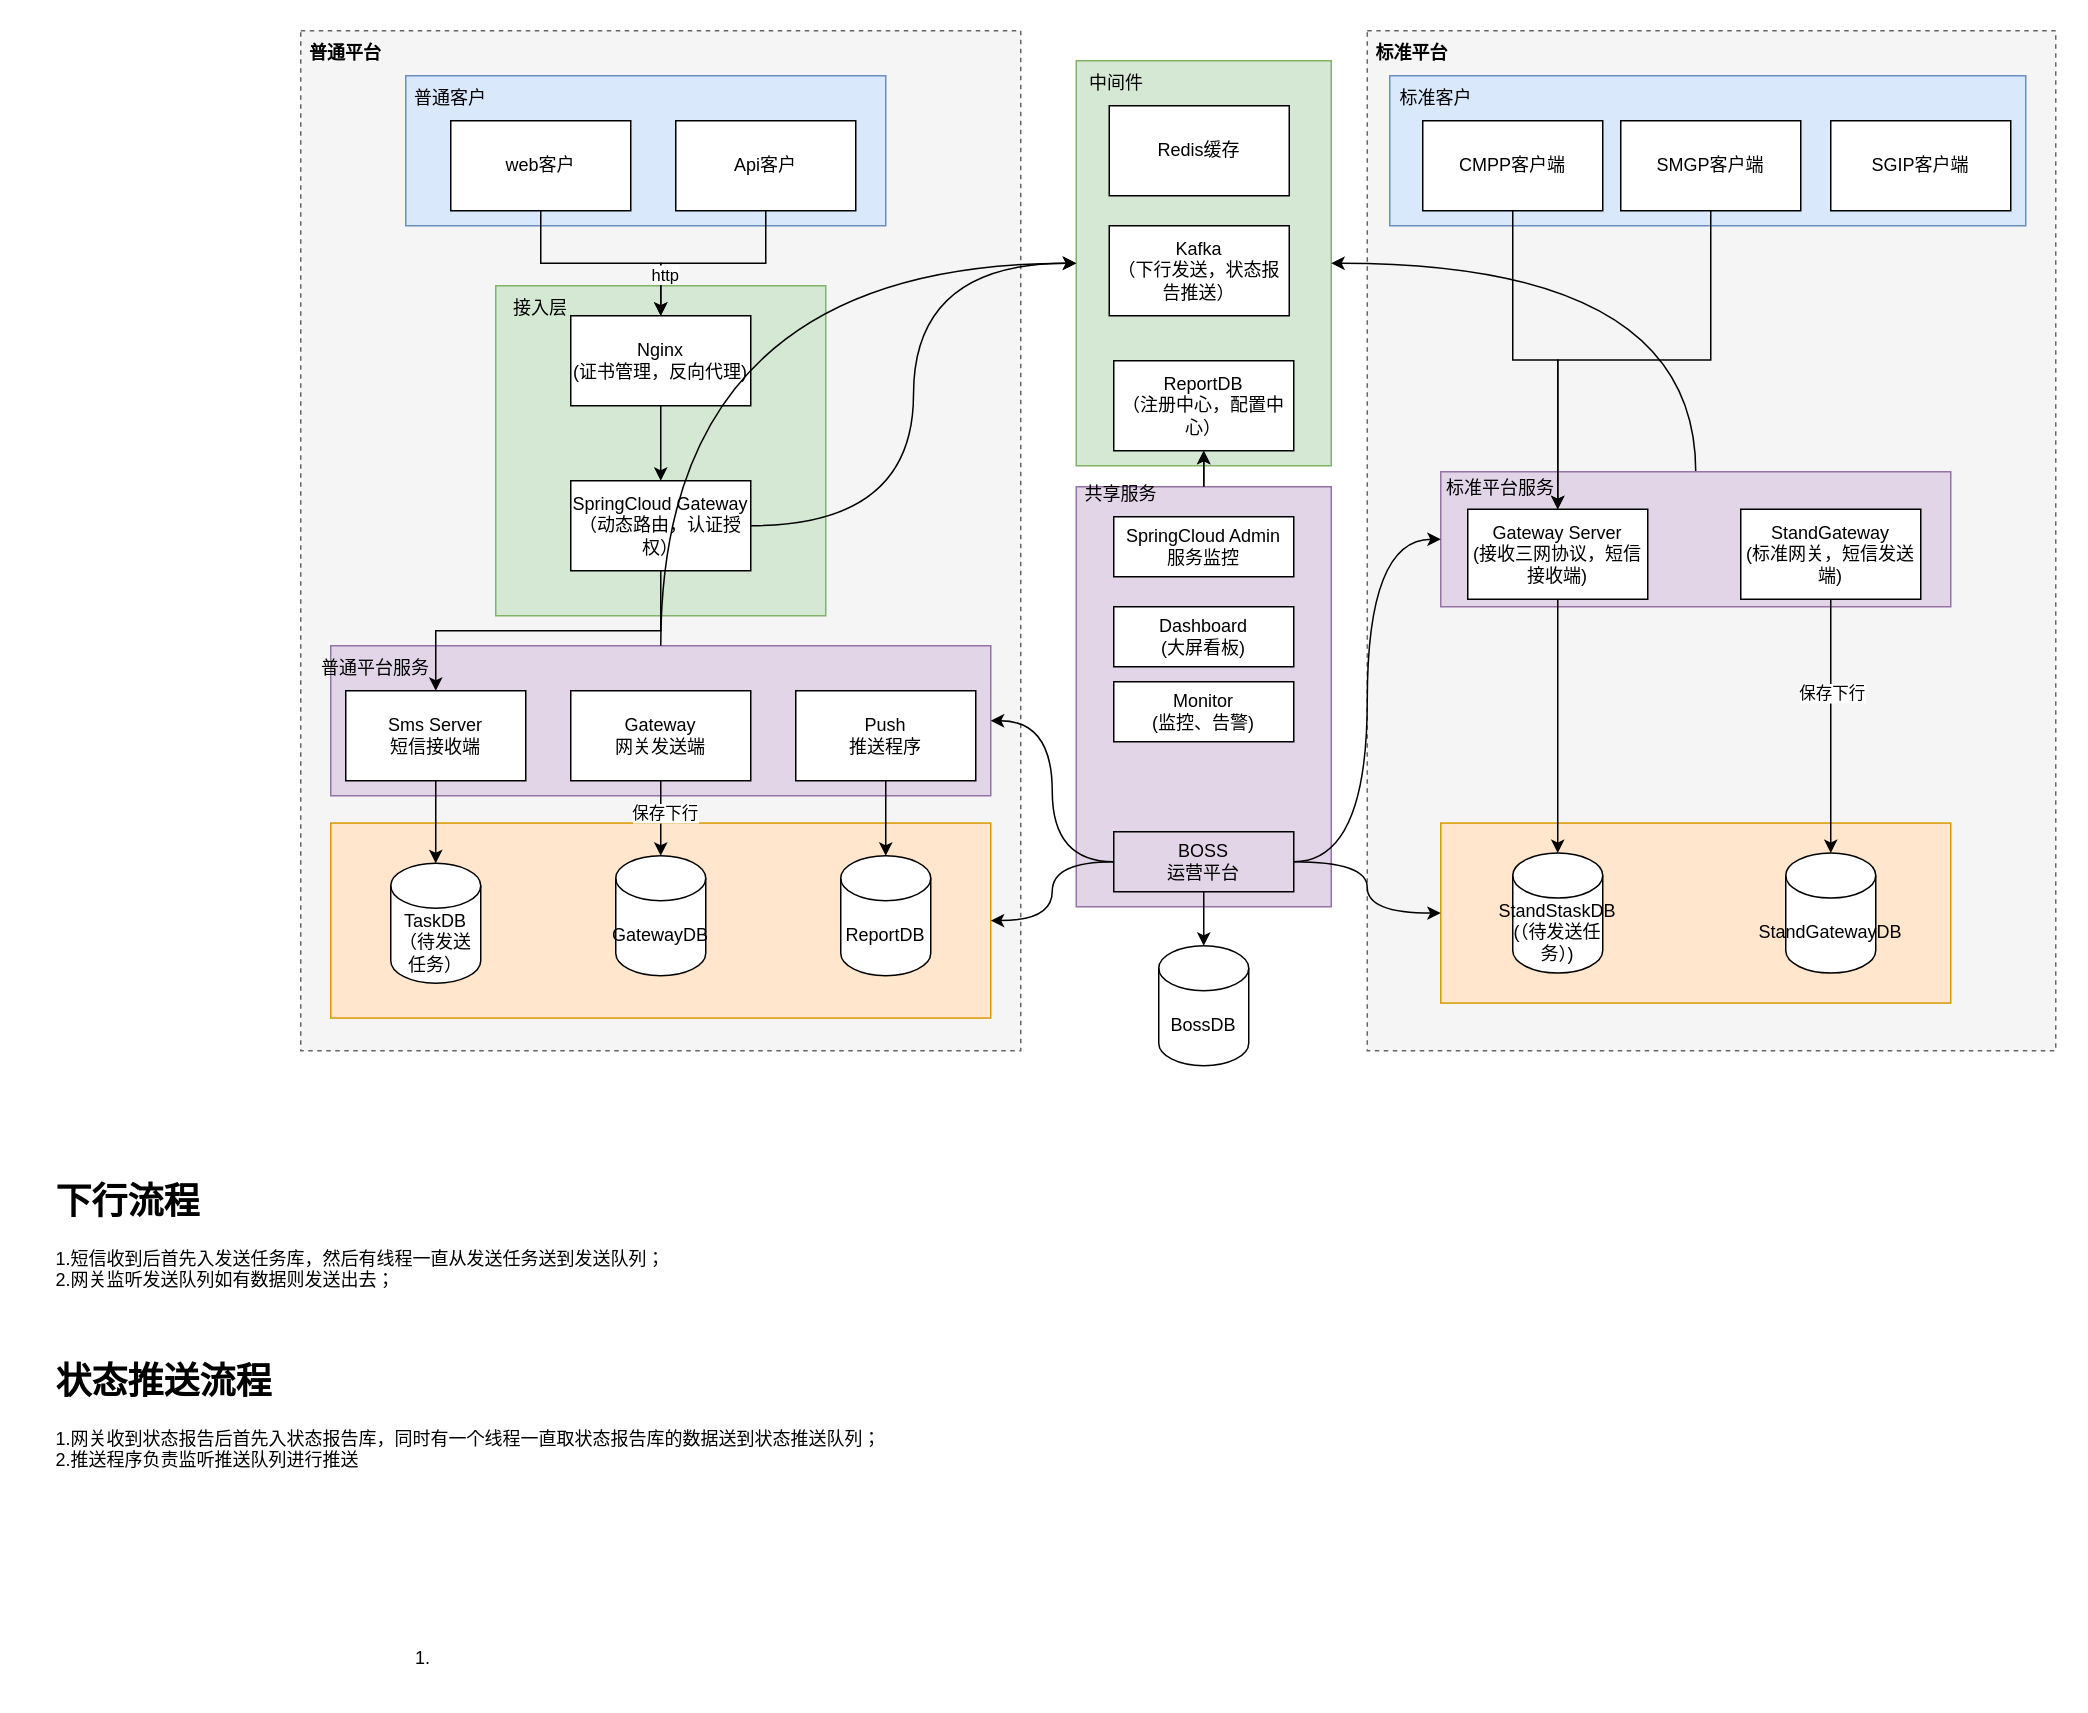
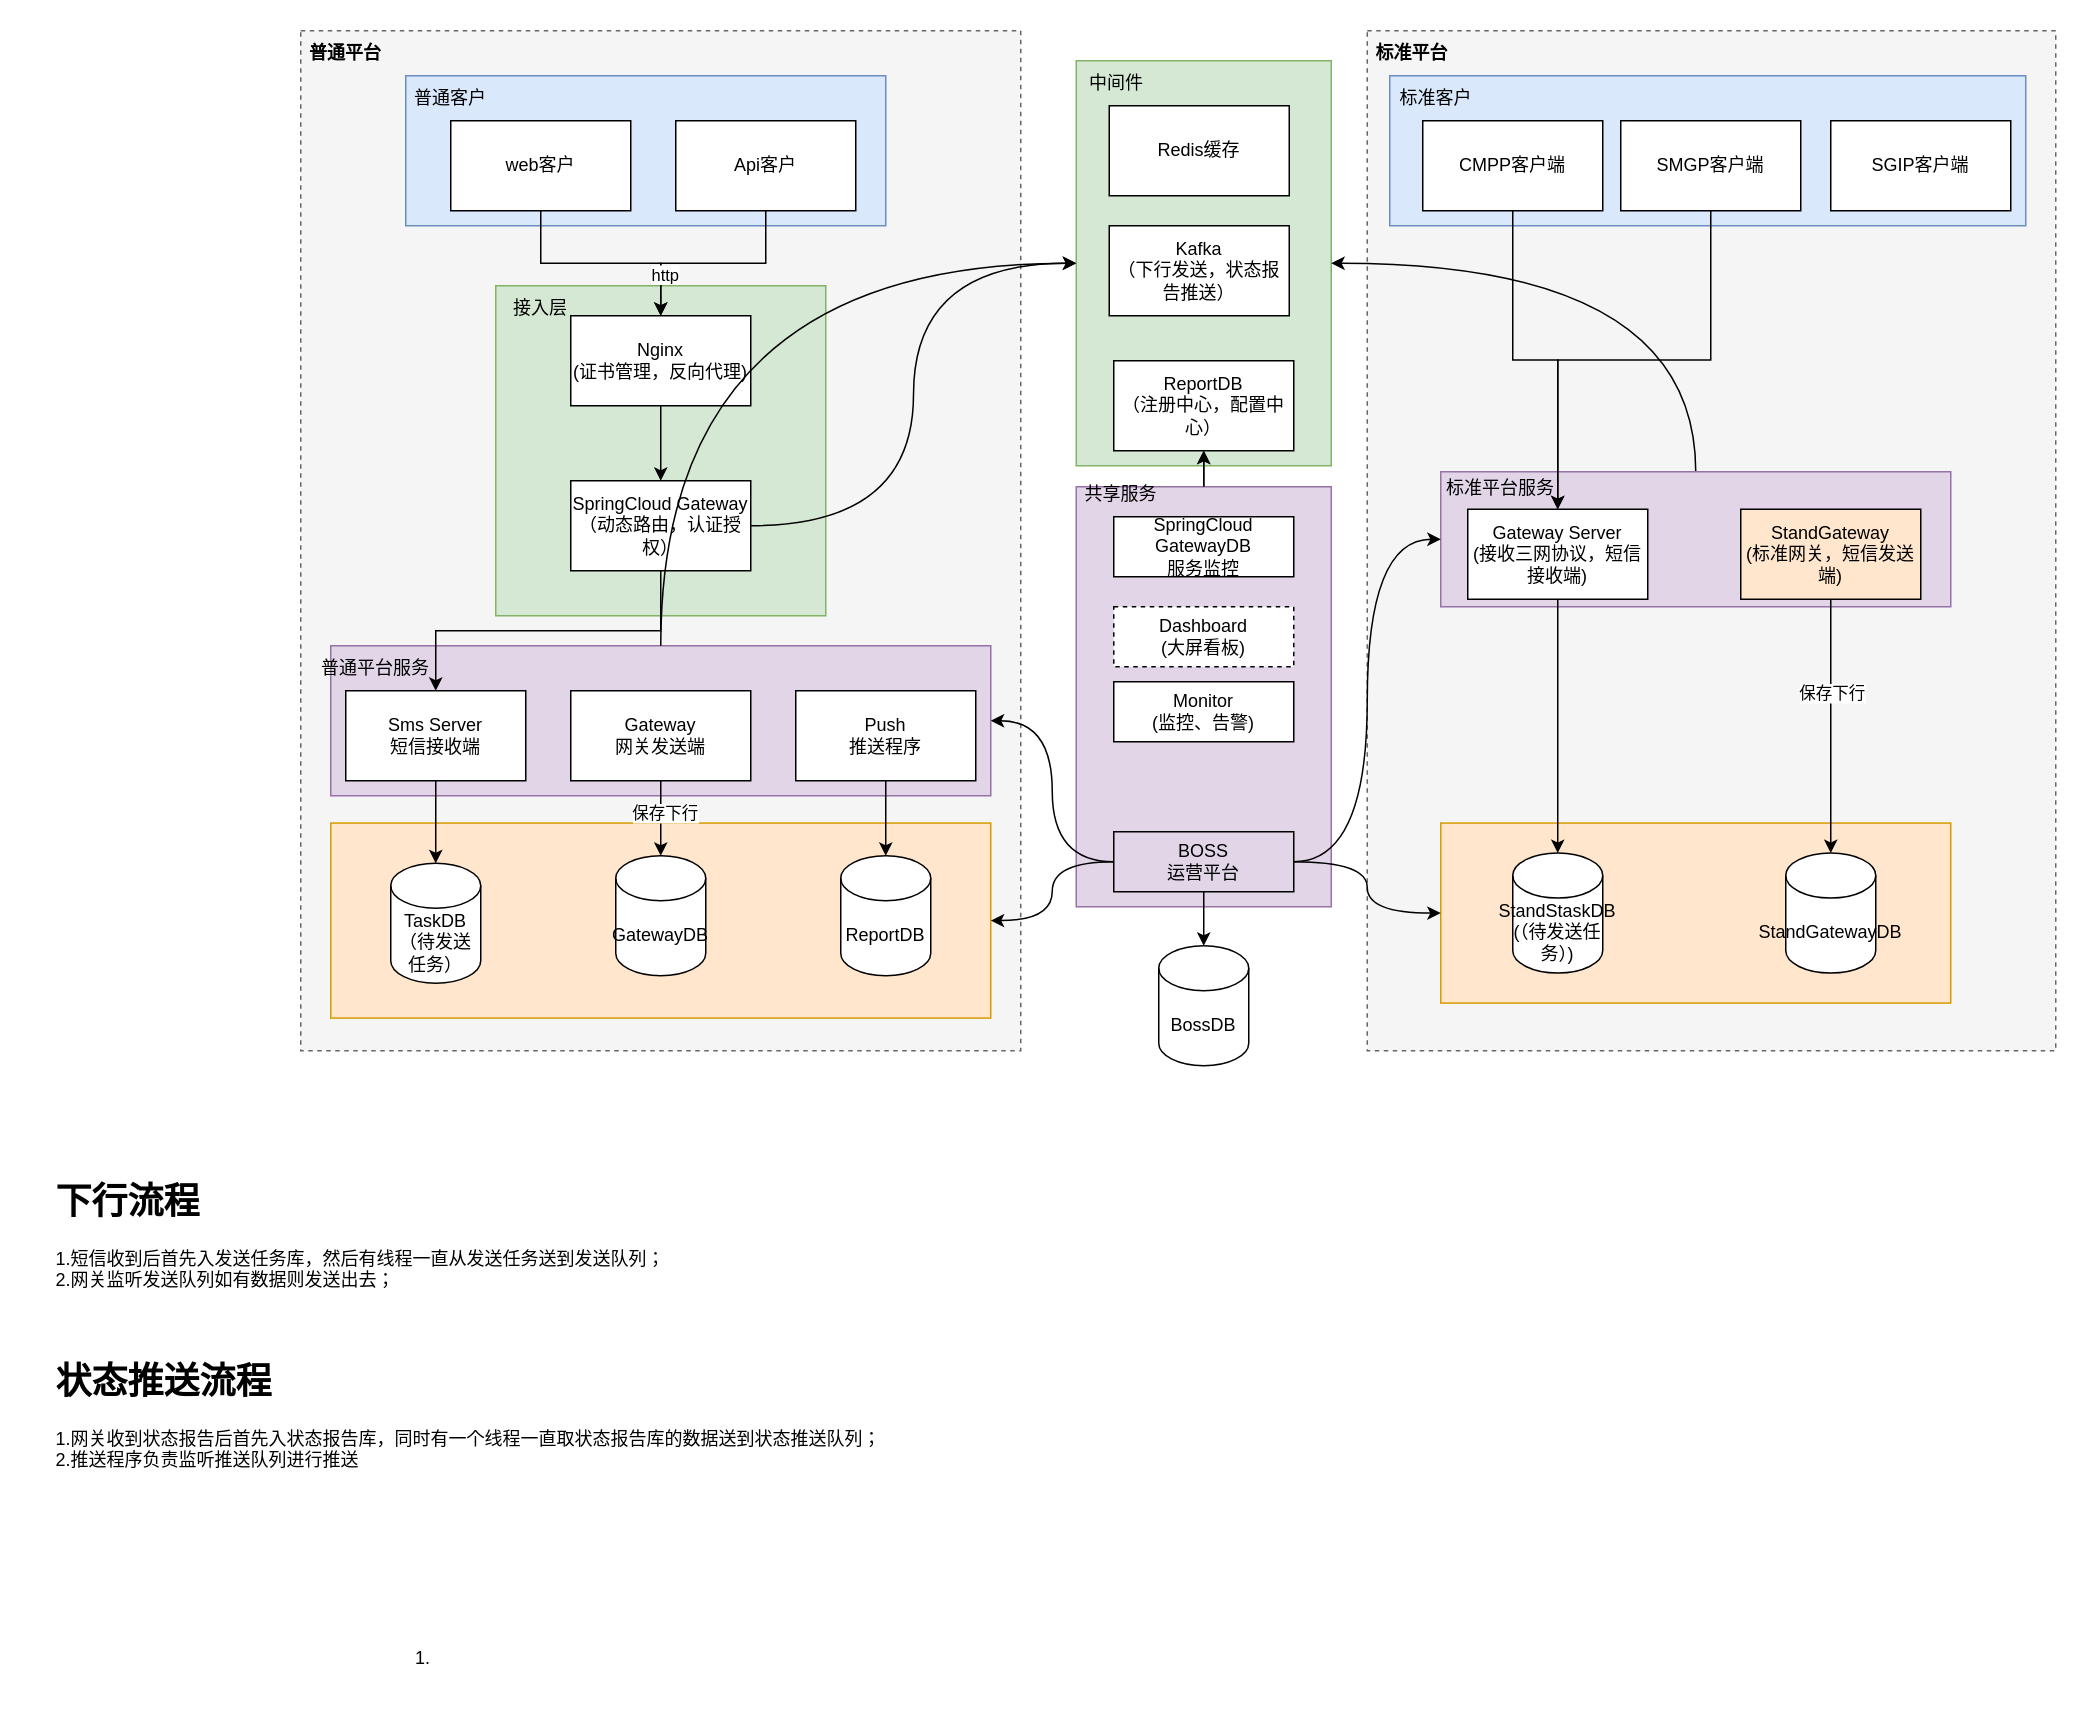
node "SpringCloud Admin 服务监控": label "SpringCloud Admin 服务监控" -> "SpringCloud GatewayDB 服务监控"
node "StandGateway (标准网关，短信发送端)": fillcolor #ffffff -> #ffe6cc
node "Dashboard (大屏看板)": style solid -> dashed
